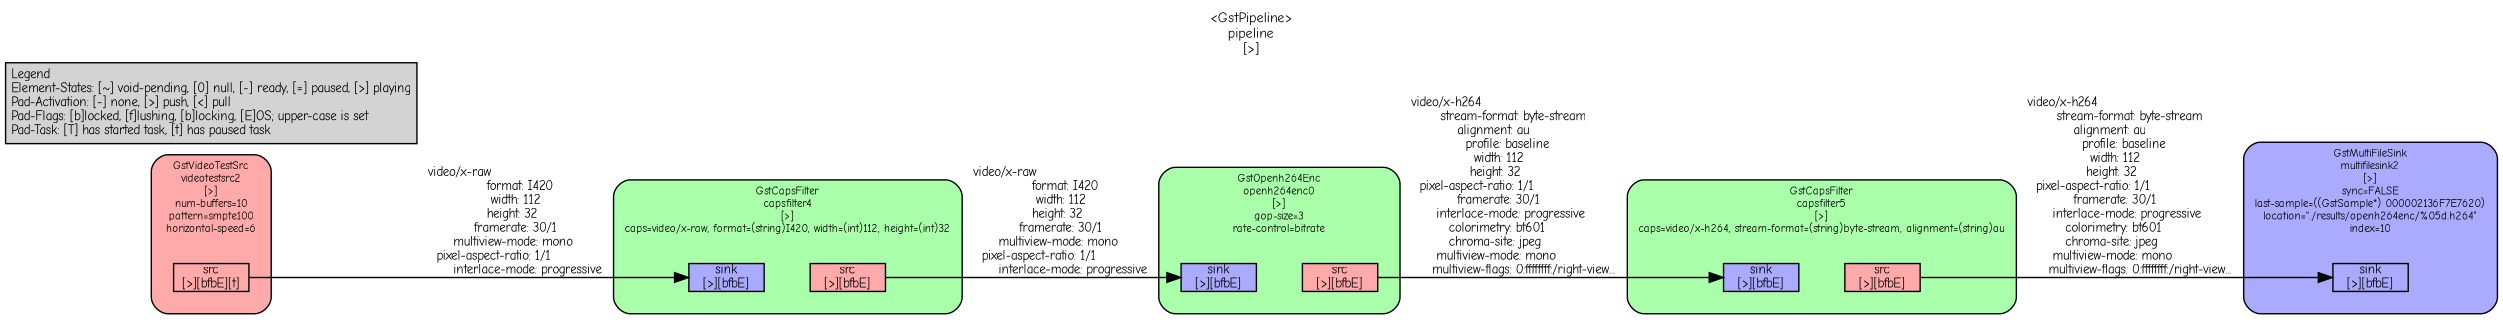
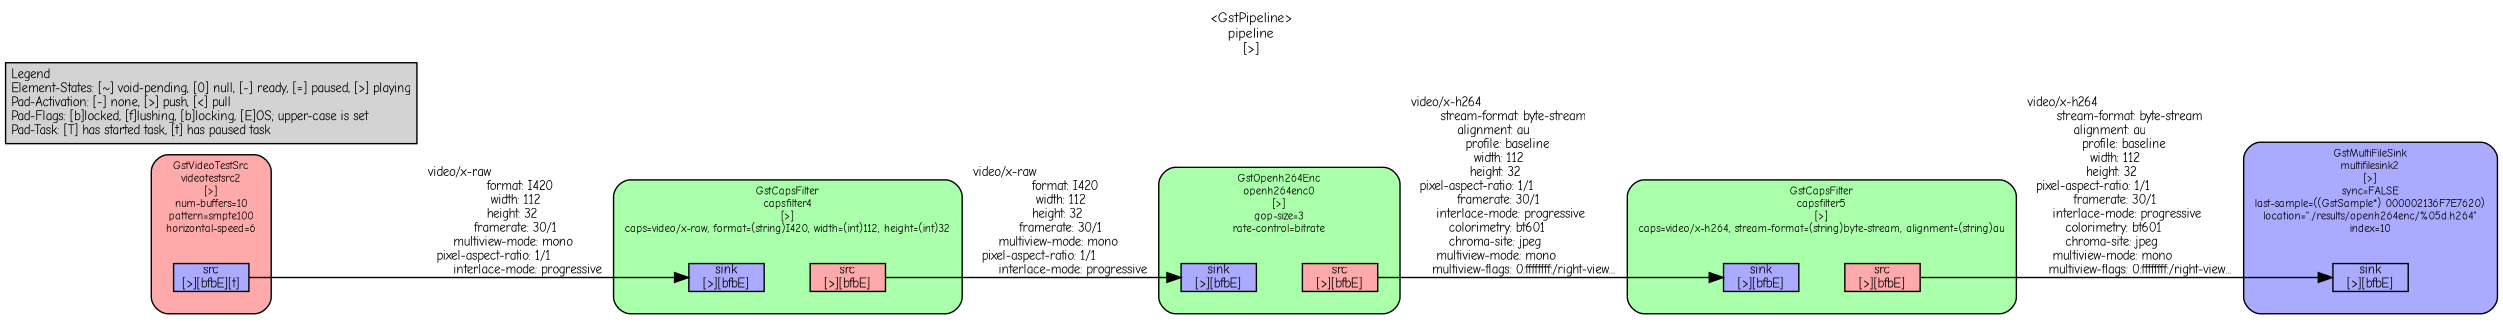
node "src [>][bfbE][t]": fillcolor #ffaaaa -> #aaaaff
